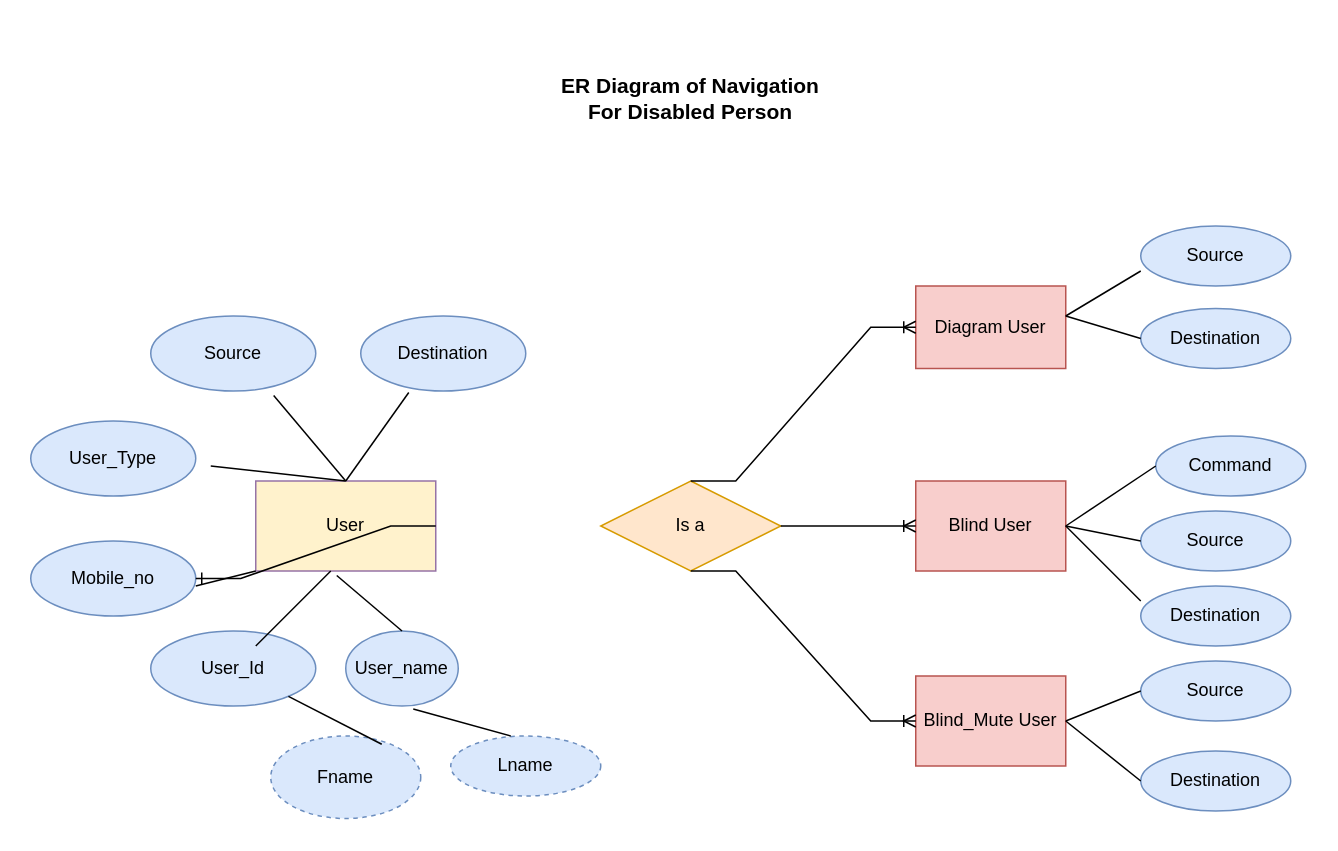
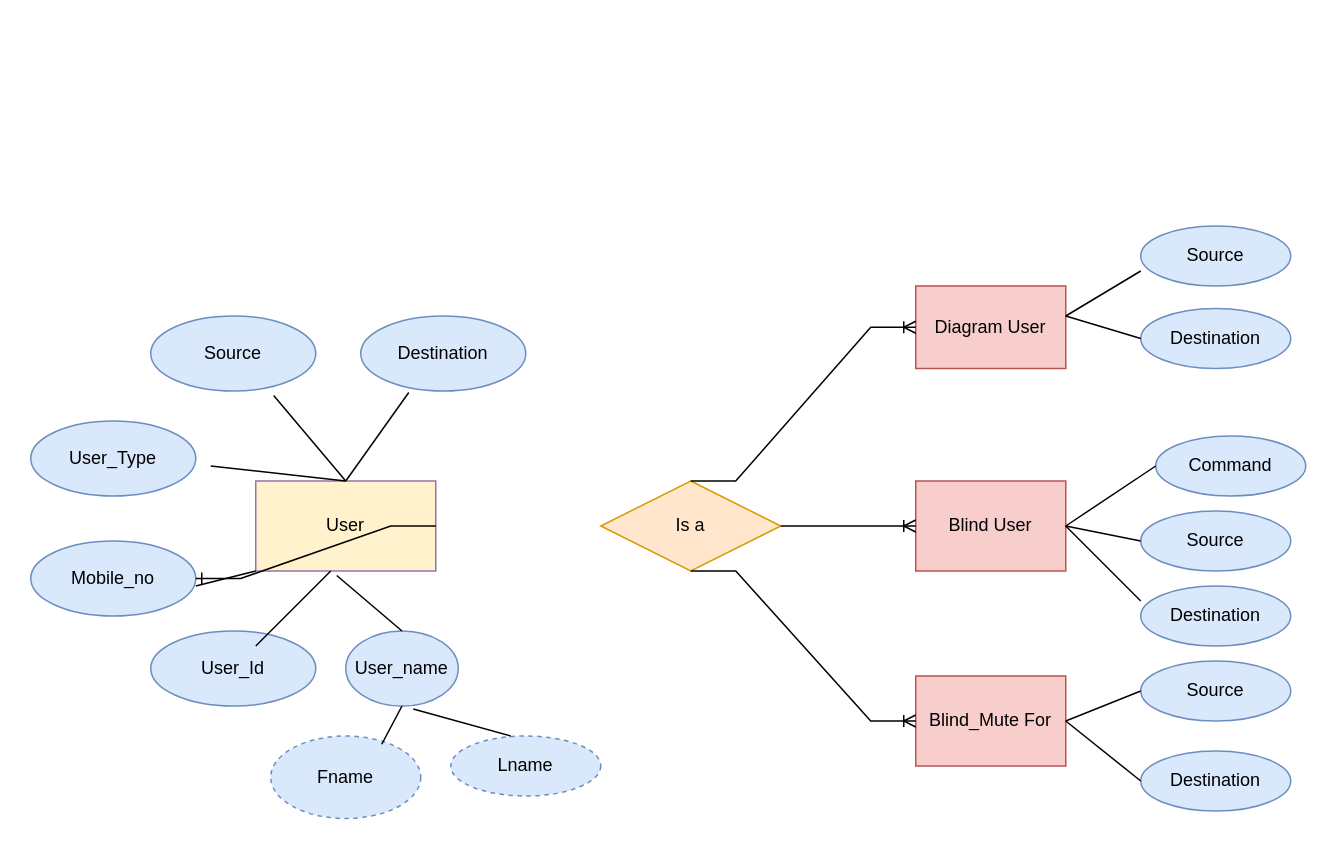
node "ER Diagram of Navigation For Disabled Person": removed
edge "User_Id" -- "Fname": now "User_name" -- "Fname"
node "Blind_Mute User": label "Blind_Mute User" -> "Blind_Mute For"
